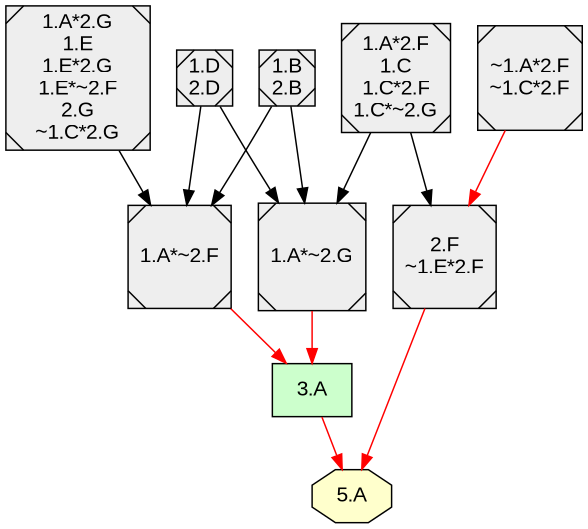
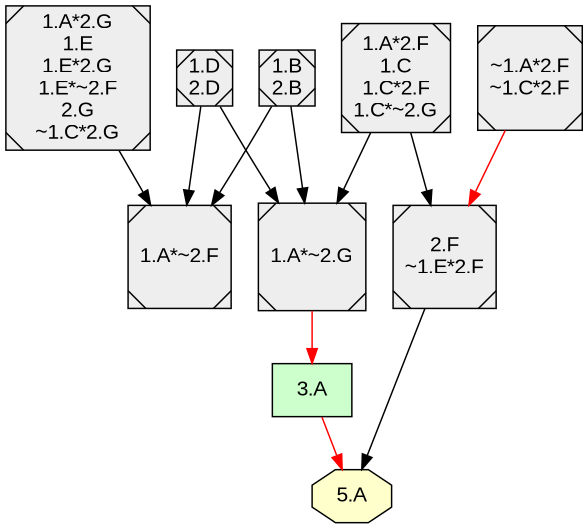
edge "1.A*~2.F" -> "3.A": removed
edge "2.F ~1.E*2.F" -> "5.A": color red -> black
